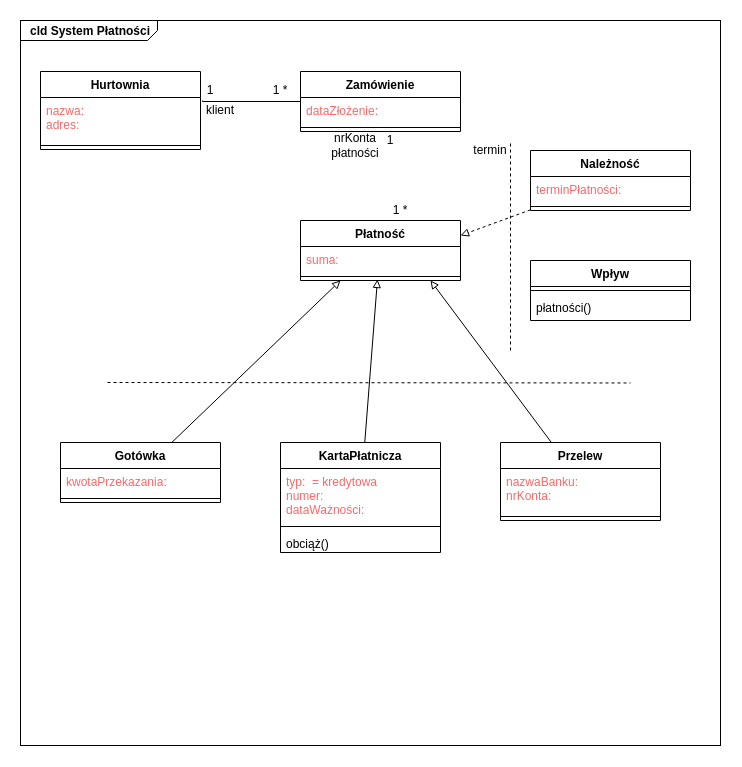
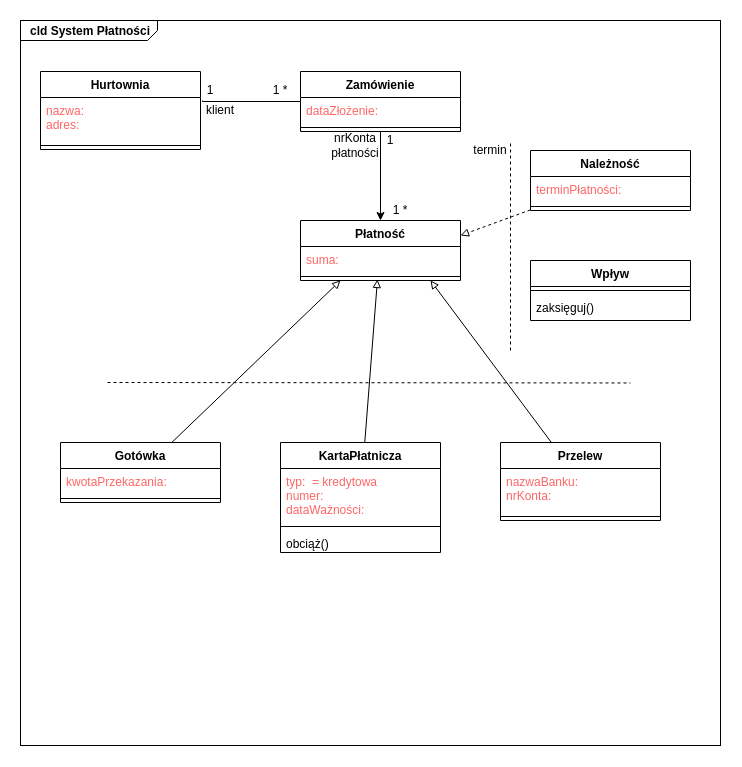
edge "Zamówienie" -> "Płatność": added
node "płatności()": label "płatności()" -> "zaksięguj()"
